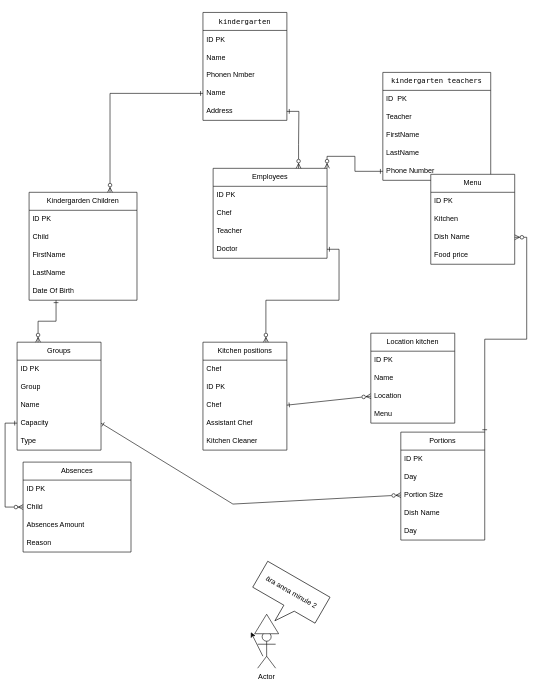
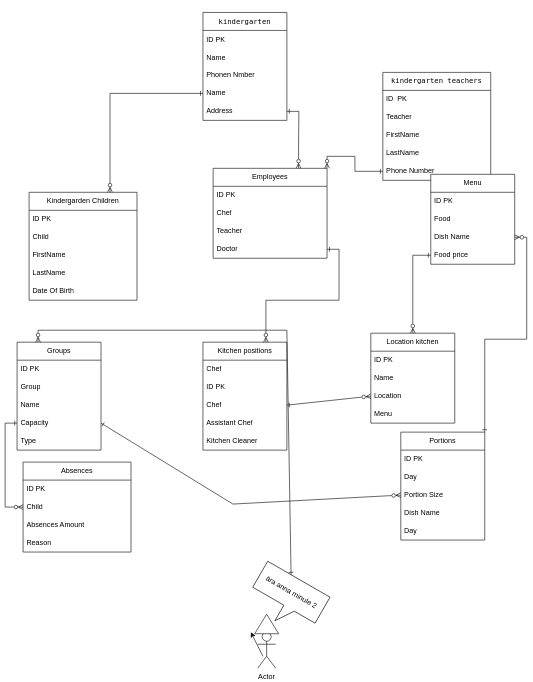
node "Kitchen": label "Kitchen" -> "Food"
edge "Food price" -- "Location kitchen": added
edge "Kindergarden Children" -- "Groups": now "ära anna minule 2" -- "Groups"
